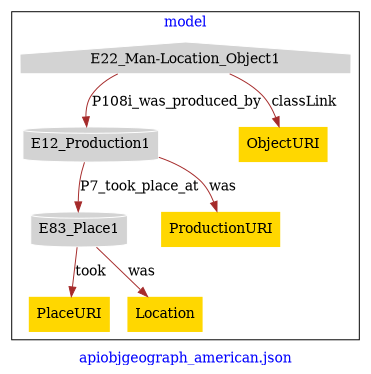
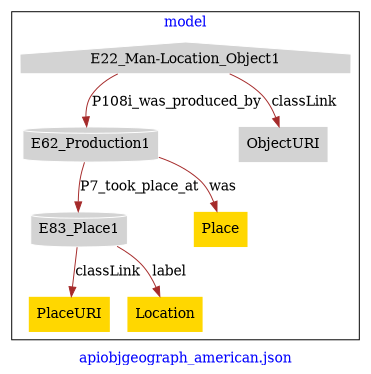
node "E12_Production1": label "E12_Production1" -> "E62_Production1"
node "ObjectURI": fillcolor gold -> lightgray
node "ProductionURI": label "ProductionURI" -> "Place"
edge "E83_Place1" -> "PlaceURI": label "took" -> "classLink"
edge "E83_Place1" -> "Location": label "was" -> "label"
